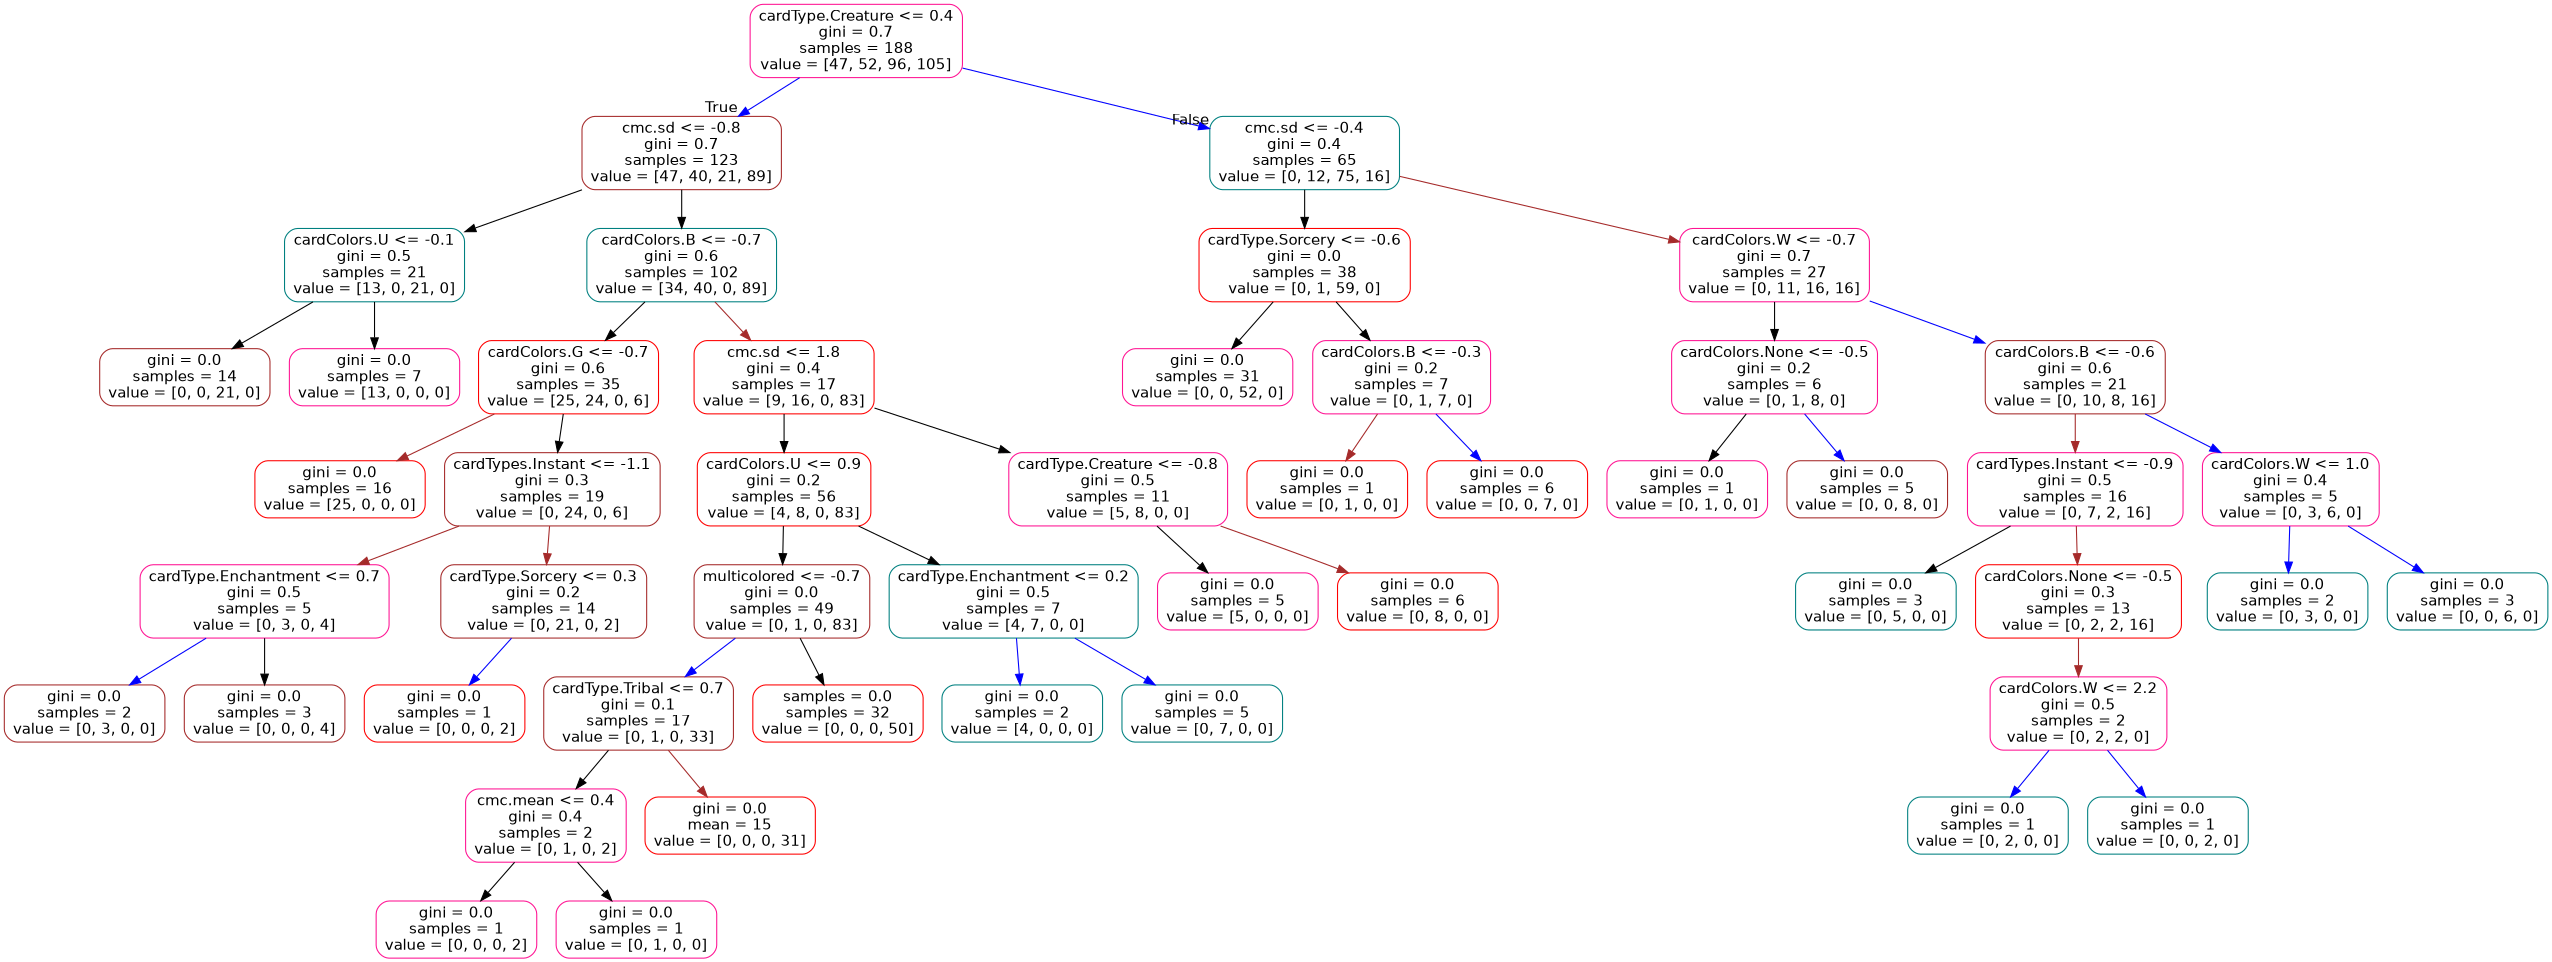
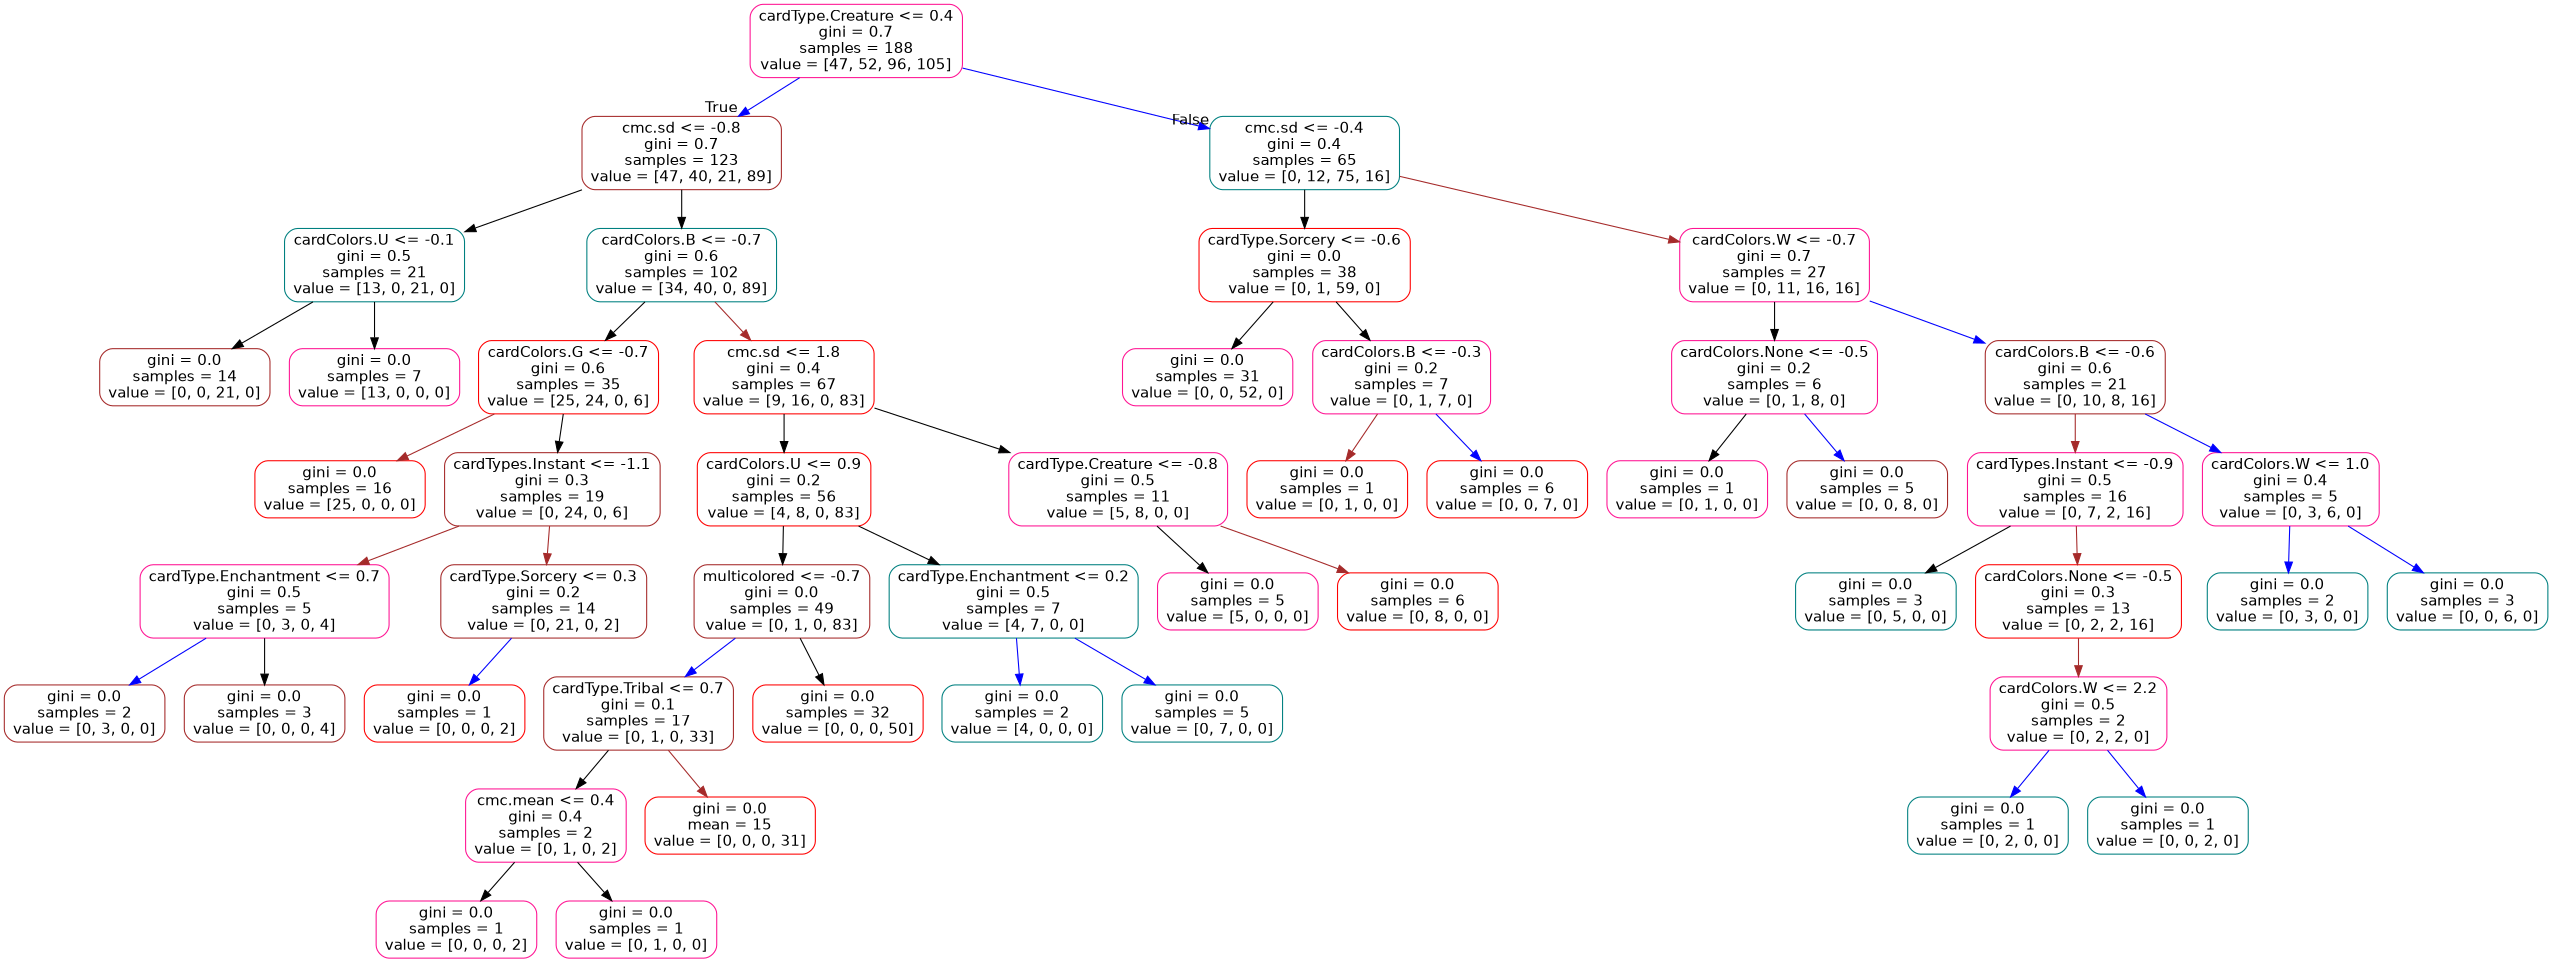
node "cmc.sd <= 1.8 gini = 0.4 samples = 17 value = [9, 16, 0, 83]": label "cmc.sd <= 1.8 gini = 0.4 samples = 17 value = [9, 16, 0, 83]" -> "cmc.sd <= 1.8 gini = 0.4 samples = 67 value = [9, 16, 0, 83]"
node "samples = 0.0 samples = 32 value = [0, 0, 0, 50]": label "samples = 0.0 samples = 32 value = [0, 0, 0, 50]" -> "gini = 0.0 samples = 32 value = [0, 0, 0, 50]"
